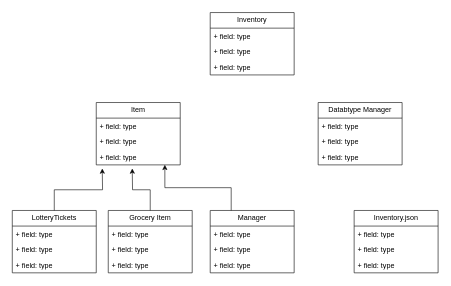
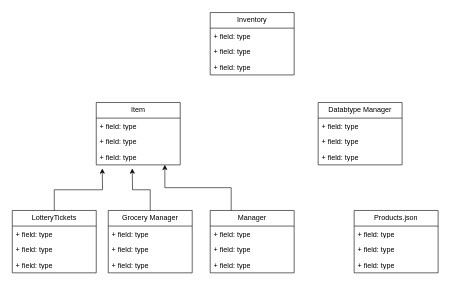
node "Grocery Item": label "Grocery Item" -> "Grocery Manager"
node "Inventory.json": label "Inventory.json" -> "Products.json"
